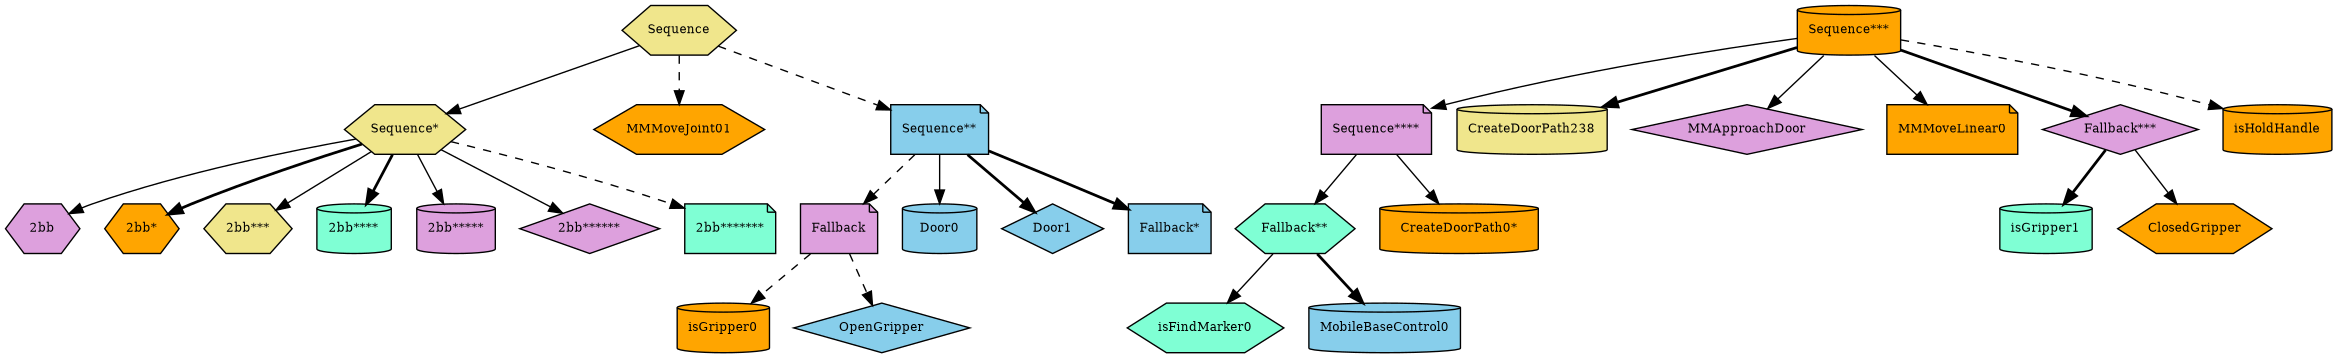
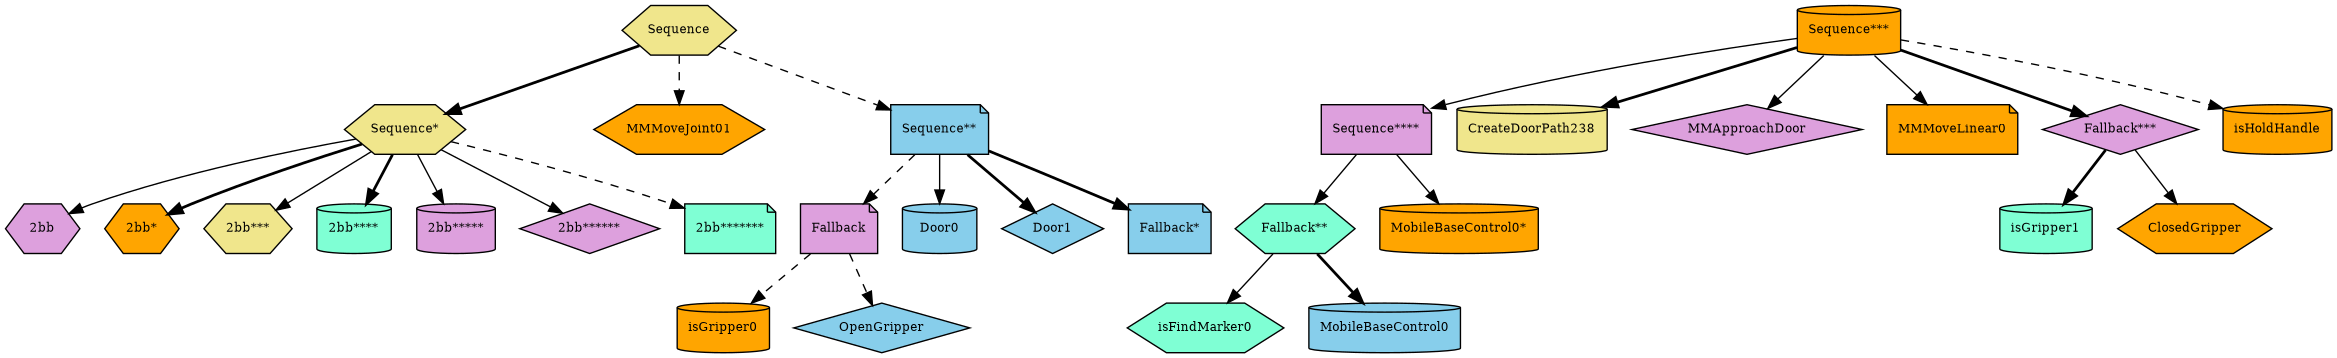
edge "Sequence" -> "Sequence*": style solid -> bold
node "CreateDoorPath0*": label "CreateDoorPath0*" -> "MobileBaseControl0*"
